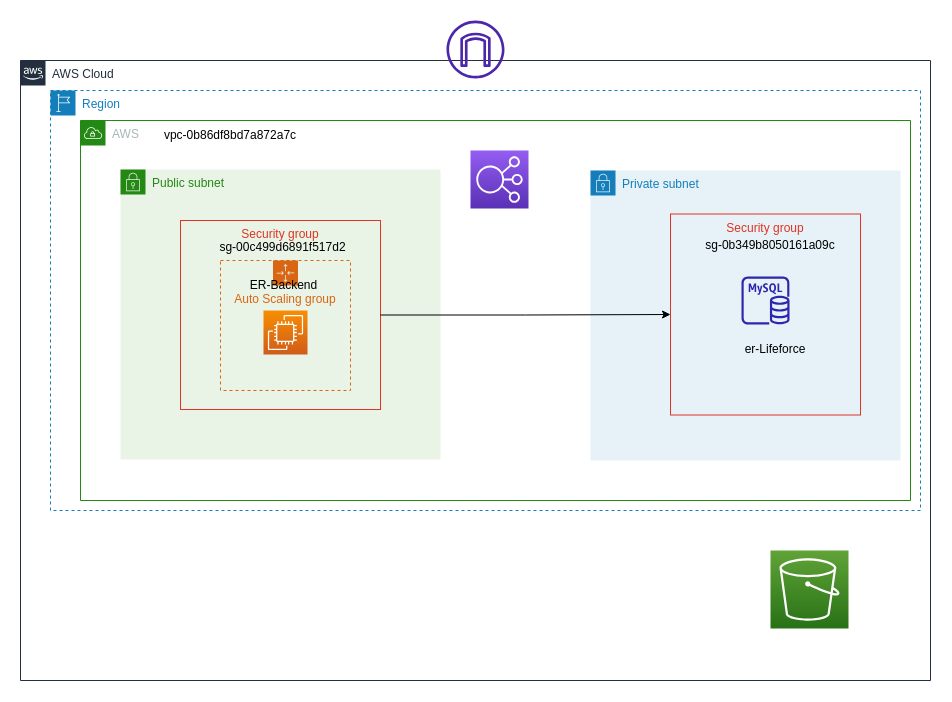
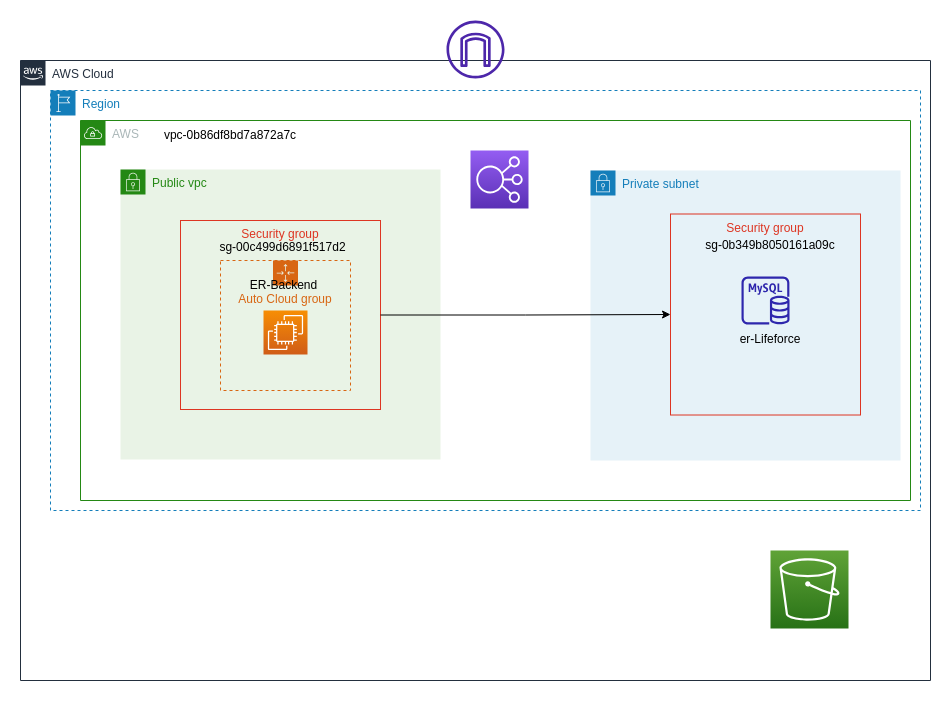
node "Public subnet": label "Public subnet" -> "Public vpc"
node "Auto Scaling group": label "Auto Scaling group" -> "Auto Cloud group"
node "er-Lifeforce": moved (776, 350) -> (771, 340)
